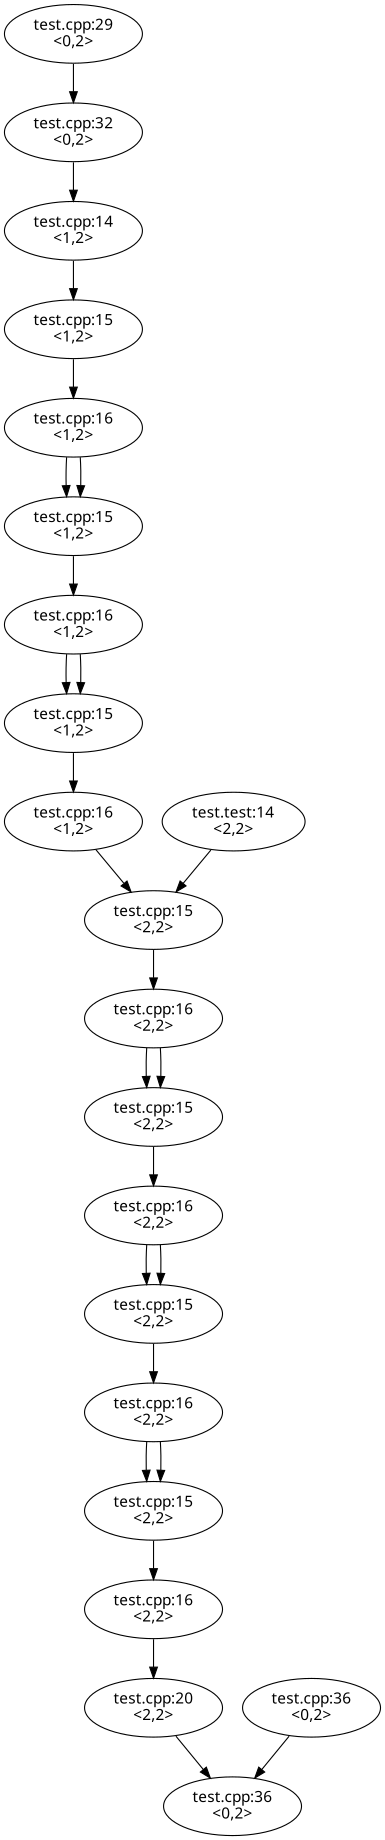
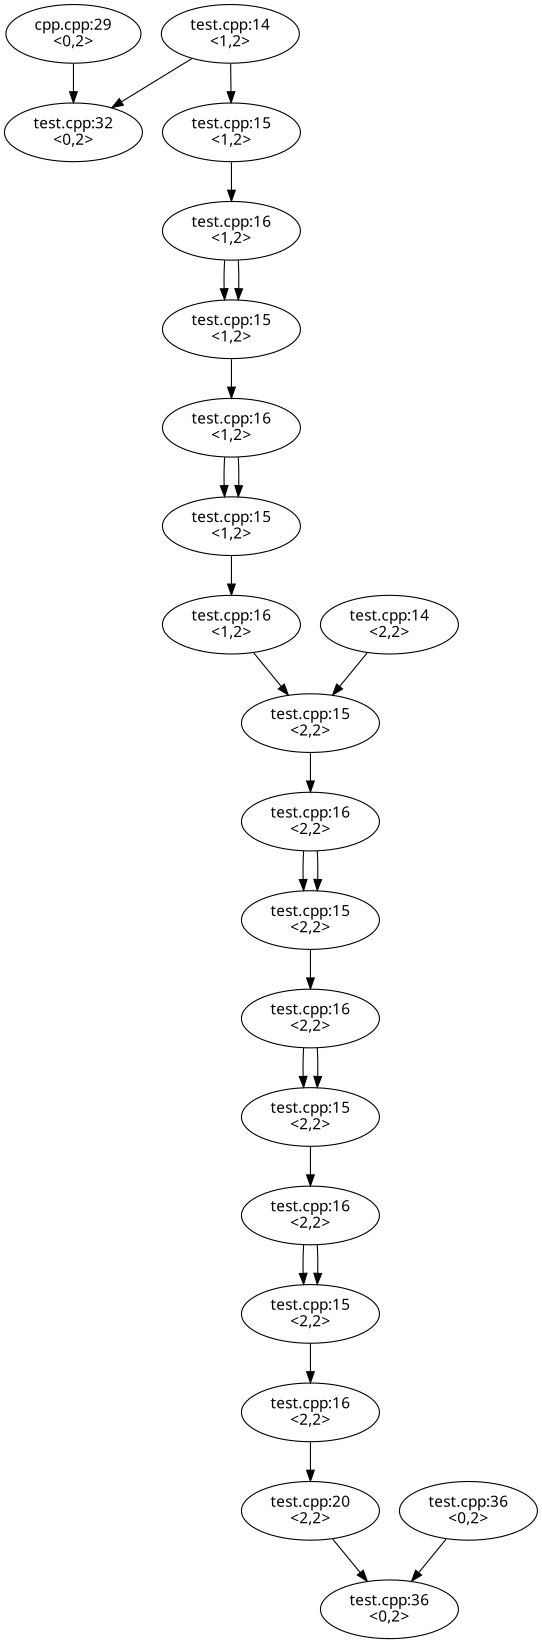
node "test.cpp:29 <0,2>": label "test.cpp:29 <0,2>" -> "cpp.cpp:29 <0,2>"
edge "test.cpp:32 <0,2>" -> "test.cpp:14 <1,2>": reversed
node "test.test:14 <2,2>": label "test.test:14 <2,2>" -> "test.cpp:14 <2,2>"
